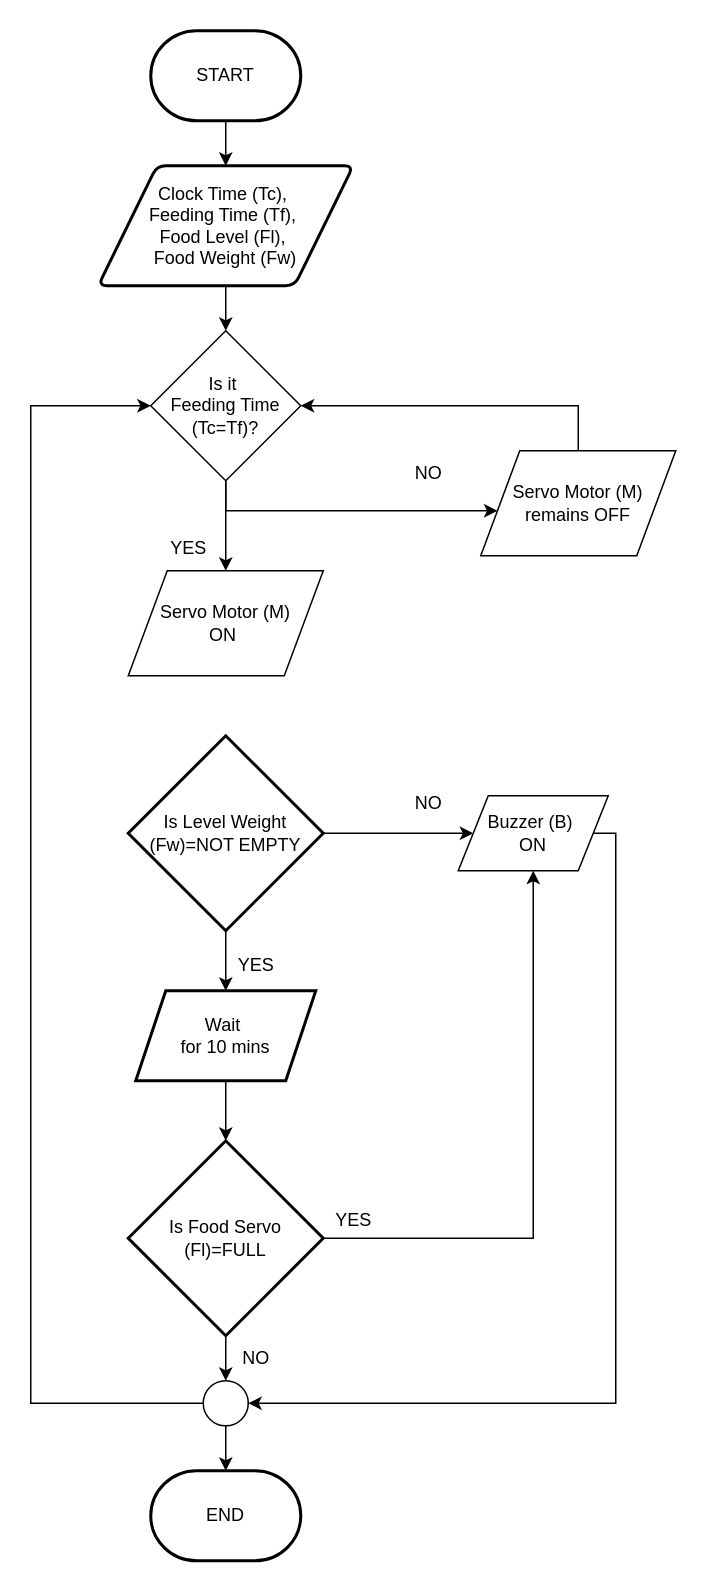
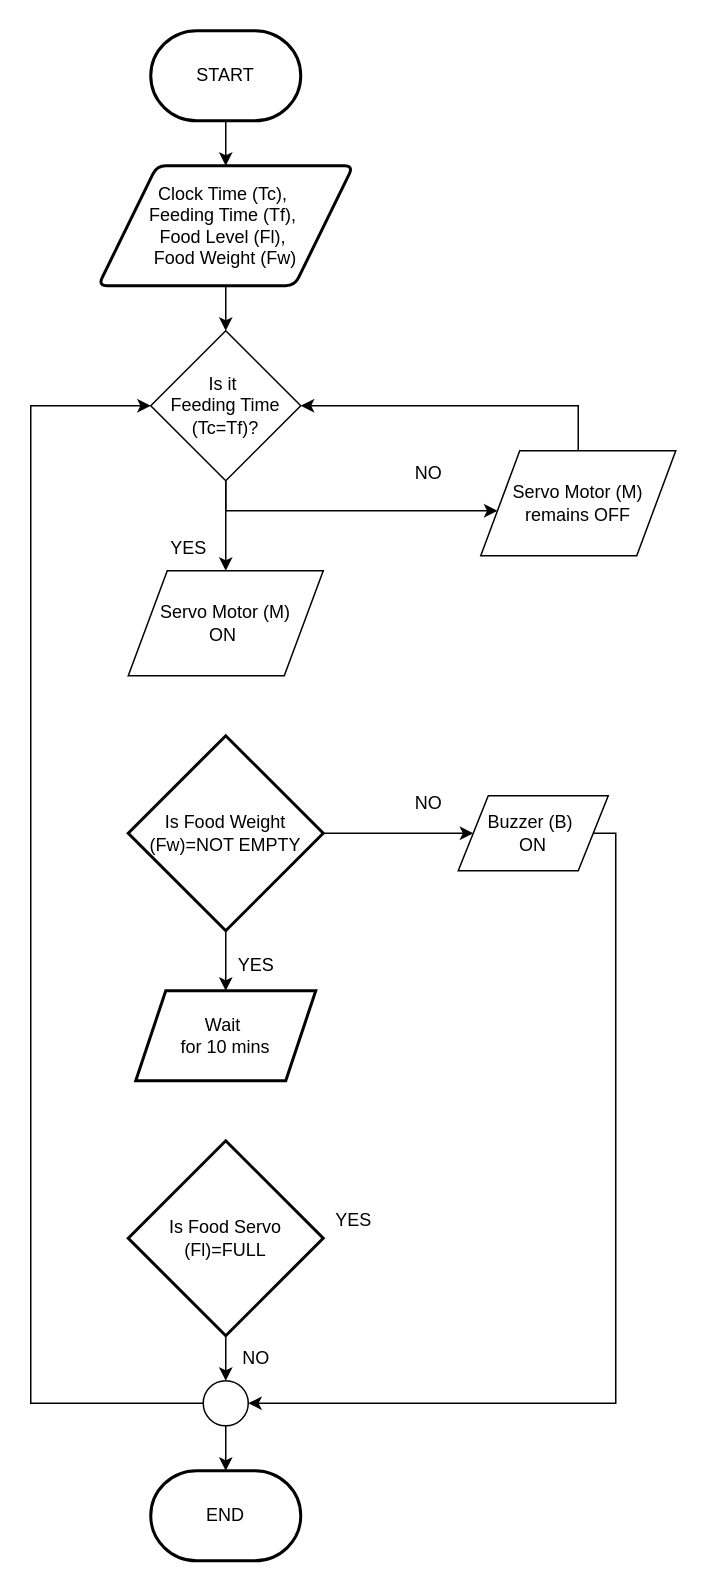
node "Is Level Weight (Fw)=NOT EMPTY": label "Is Level Weight (Fw)=NOT EMPTY" -> "Is Food Weight (Fw)=NOT EMPTY"
edge "Wait for 10 mins" -> "Is Food Servo (Fl)=FULL": removed
edge "Is Food Servo (Fl)=FULL" -> "Buzzer (B) ON": removed
